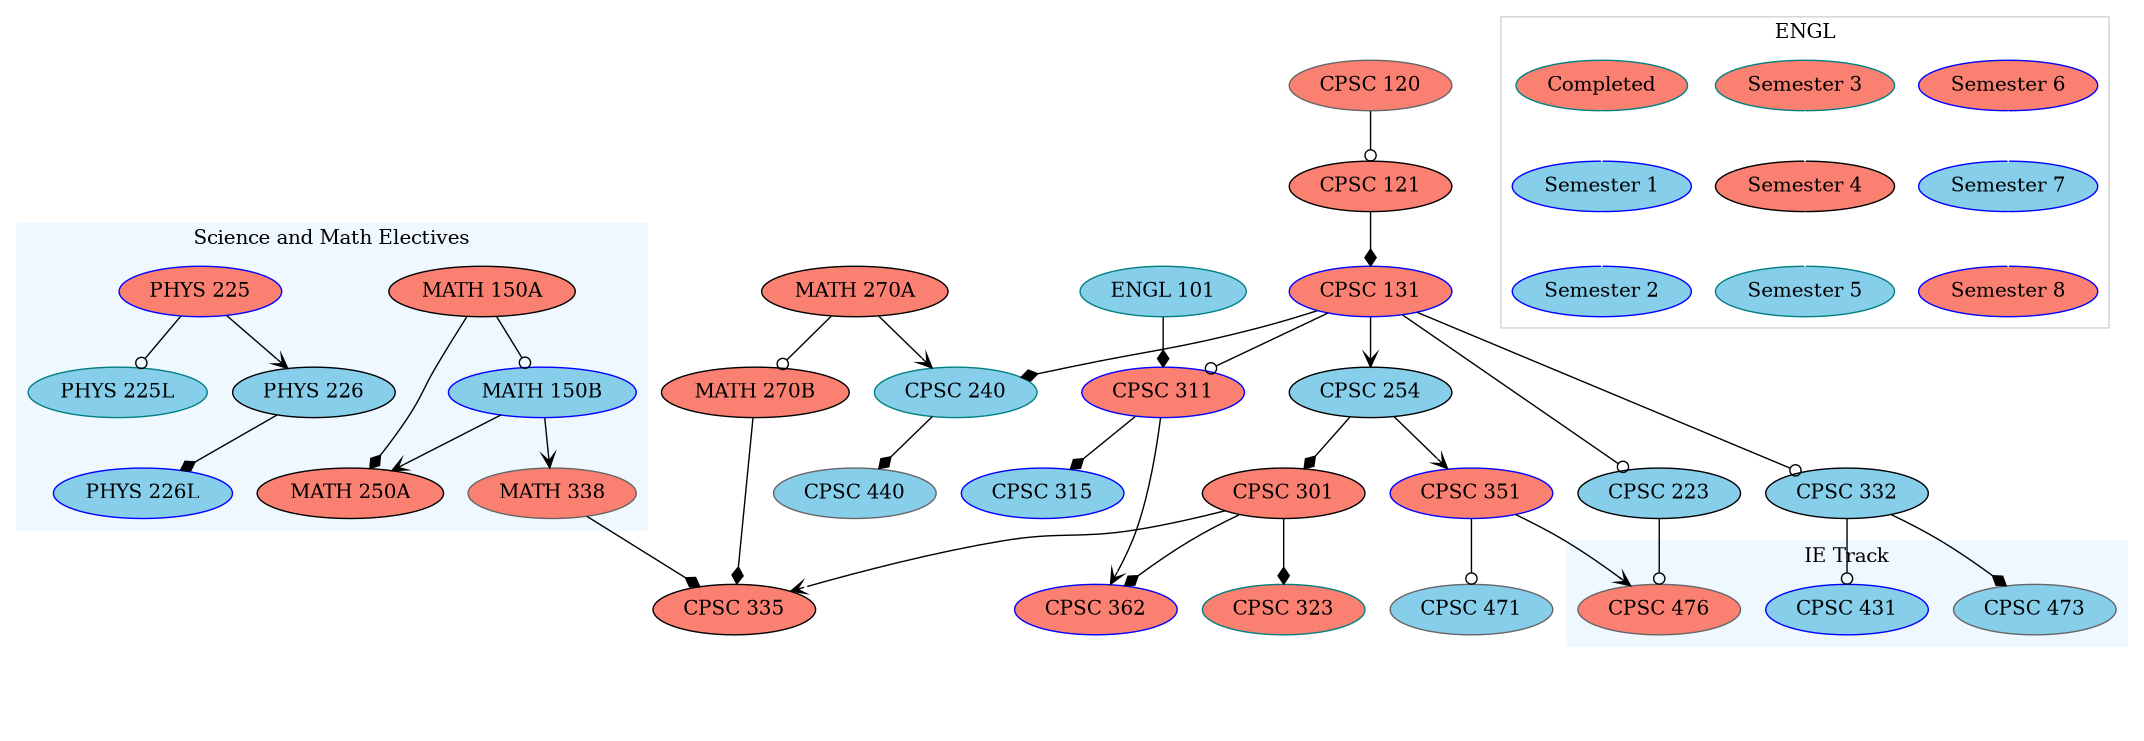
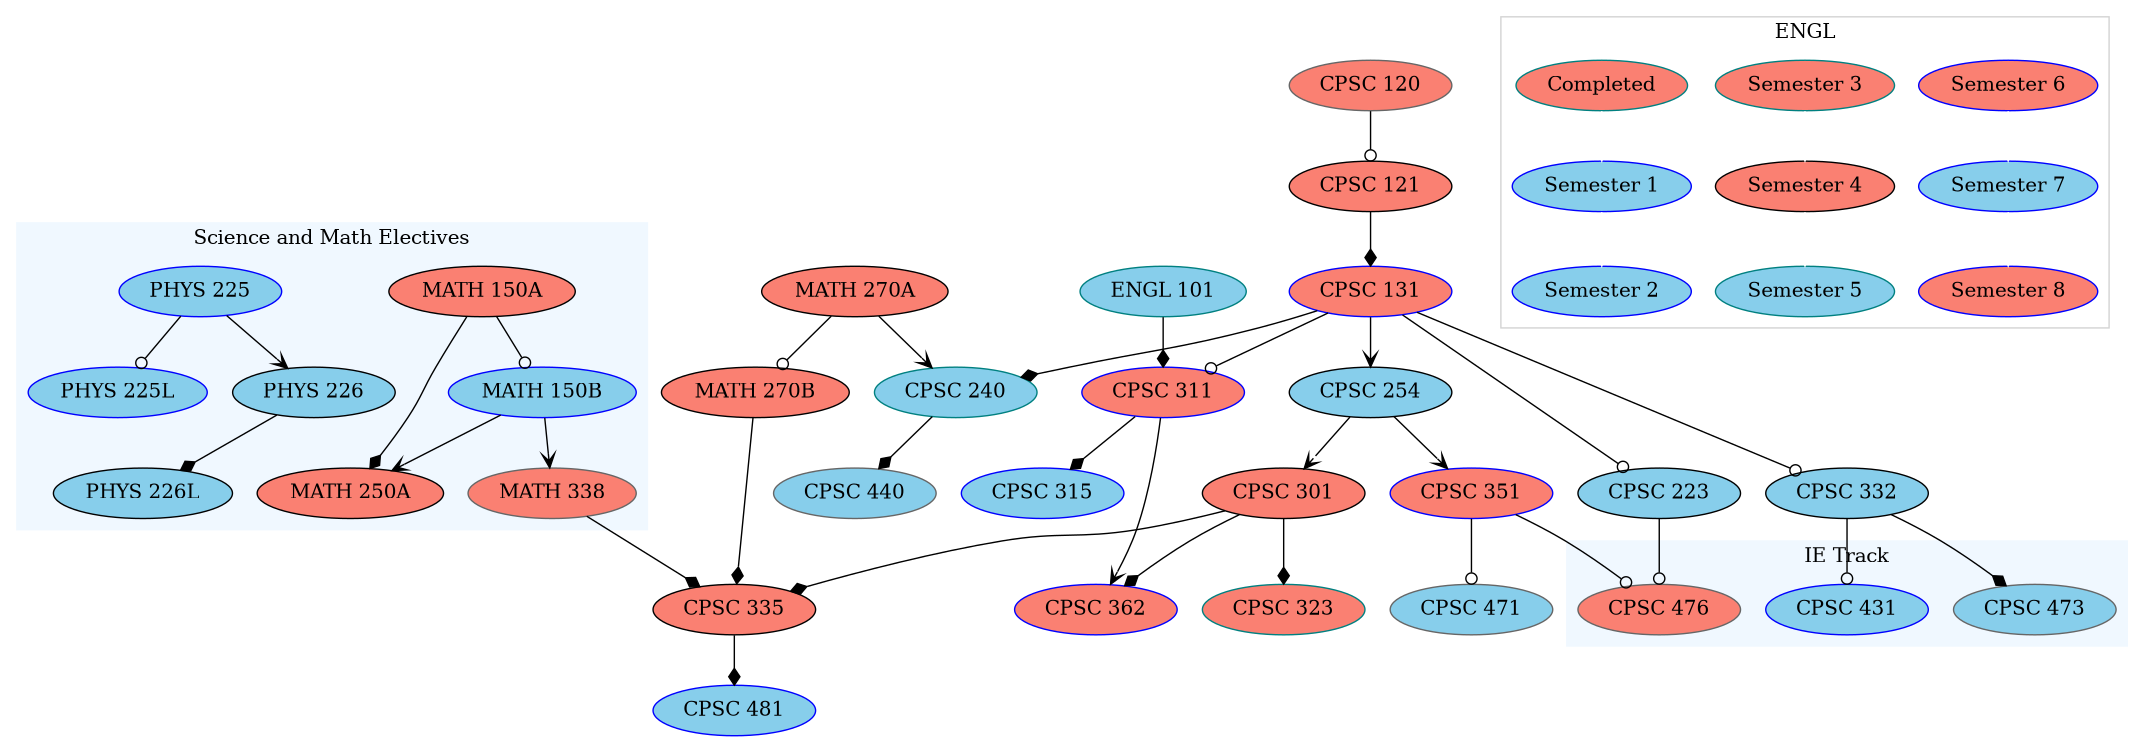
node "PHYS 225": fillcolor salmon -> skyblue
node "PHYS 225L": color teal -> blue
edge "CPSC 254" -> "CPSC 301": arrowhead diamond -> vee
node "PHYS 226L": color blue -> black
edge "CPSC 301" -> "CPSC 335": arrowhead vee -> diamond
edge "CPSC 351" -> "CPSC 476": arrowhead vee -> odot
node "CPSC 481": added
